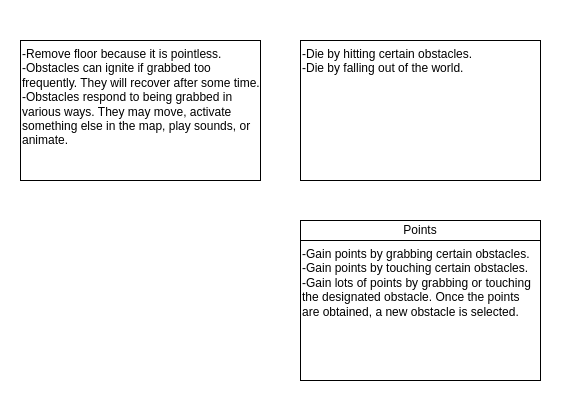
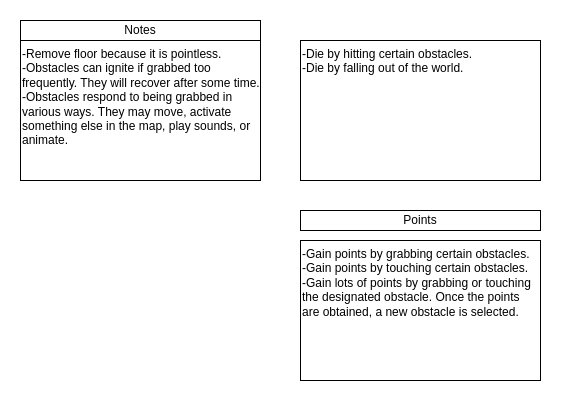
node "Notes": added
node "Points": moved (421, 231) -> (421, 221)
